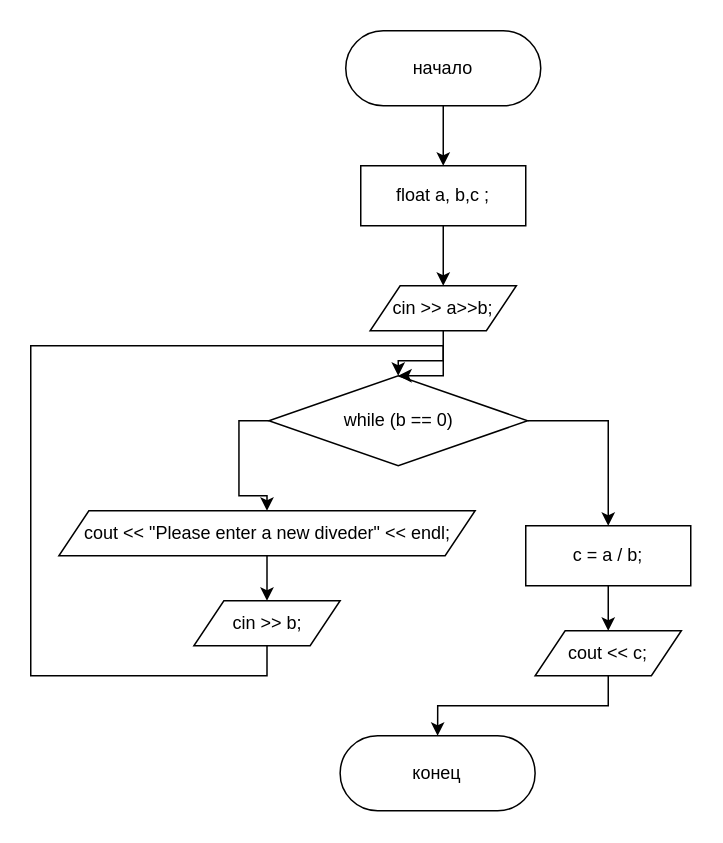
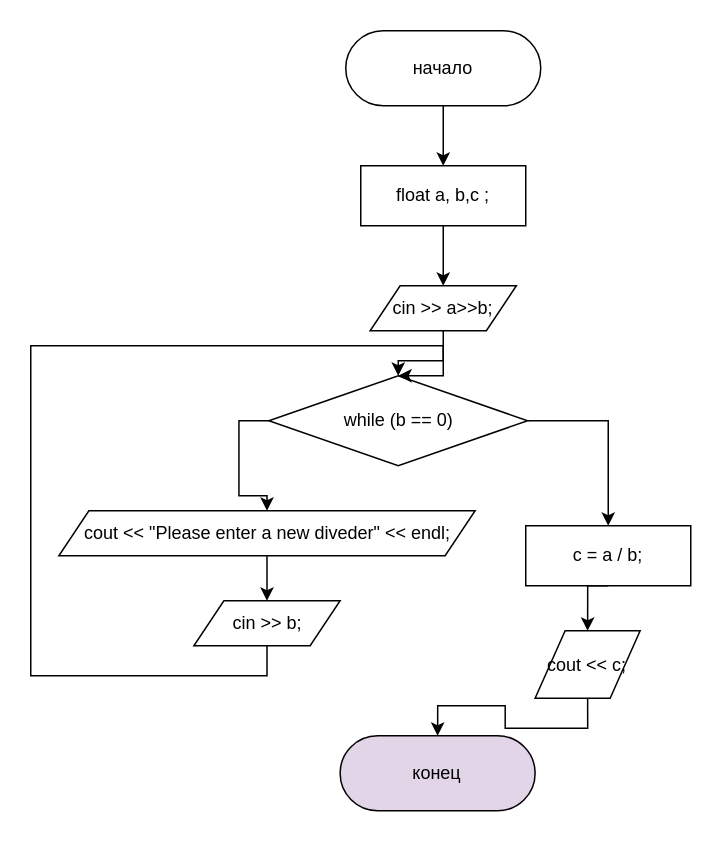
node "cout << c;": size 146x45 -> 105x68
node "конец": fillcolor #ffffff -> #e1d5e7
